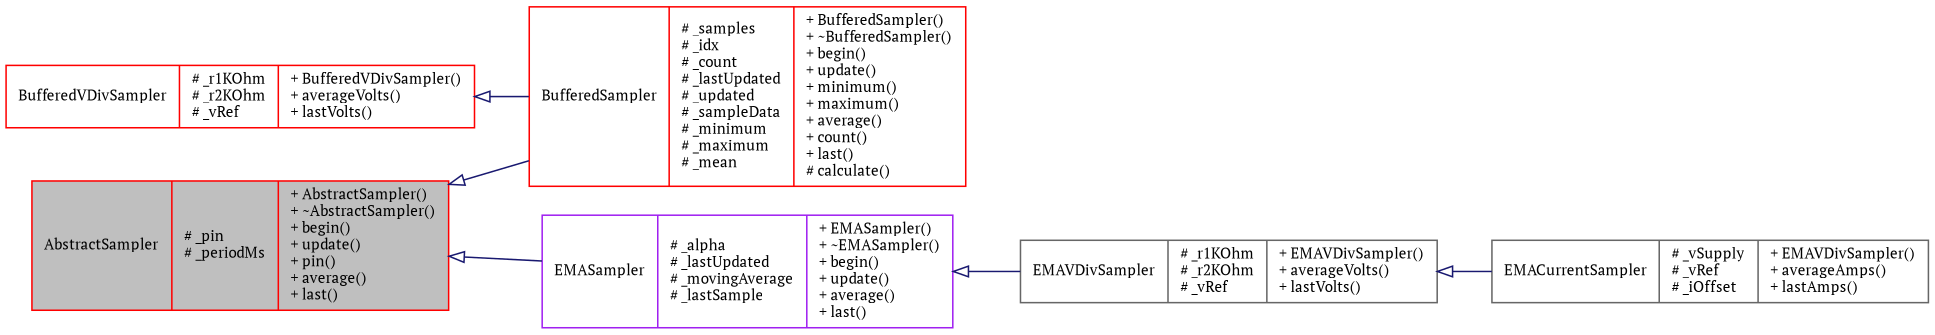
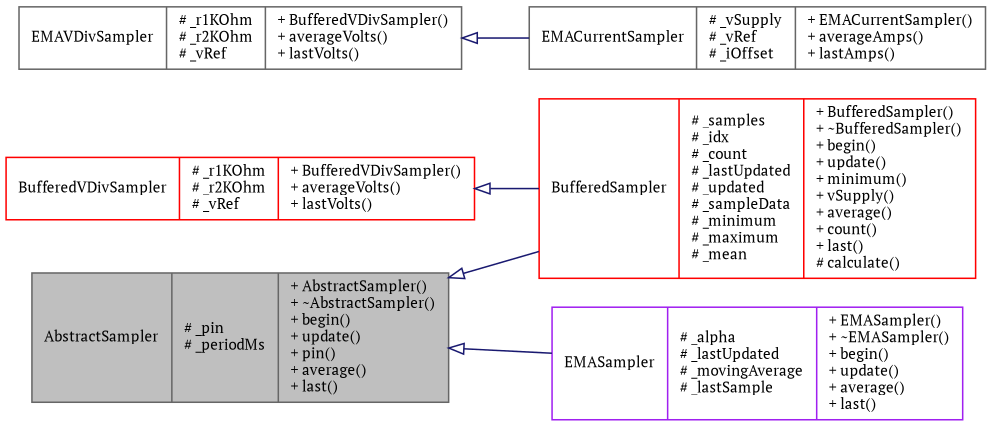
node "BufferedSampler": text "+ maximum()" -> "+ vSupply()"
node "AbstractSampler": color red -> gray40
node "EMAVDivSampler": text "+ EMAVDivSampler()" -> "+ BufferedVDivSampler()"
node "EMACurrentSampler": text "+ EMAVDivSampler()" -> "+ EMACurrentSampler()"
edge "EMAVDivSampler" -> "EMASampler": removed
